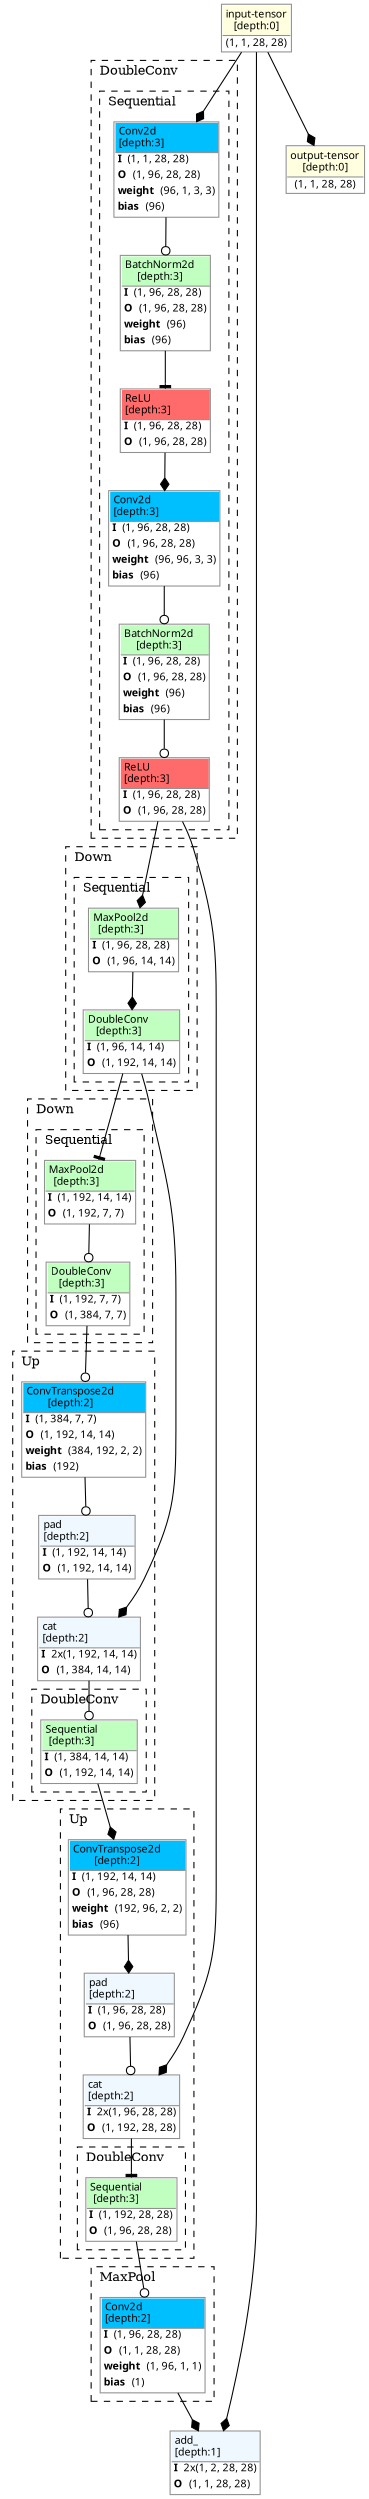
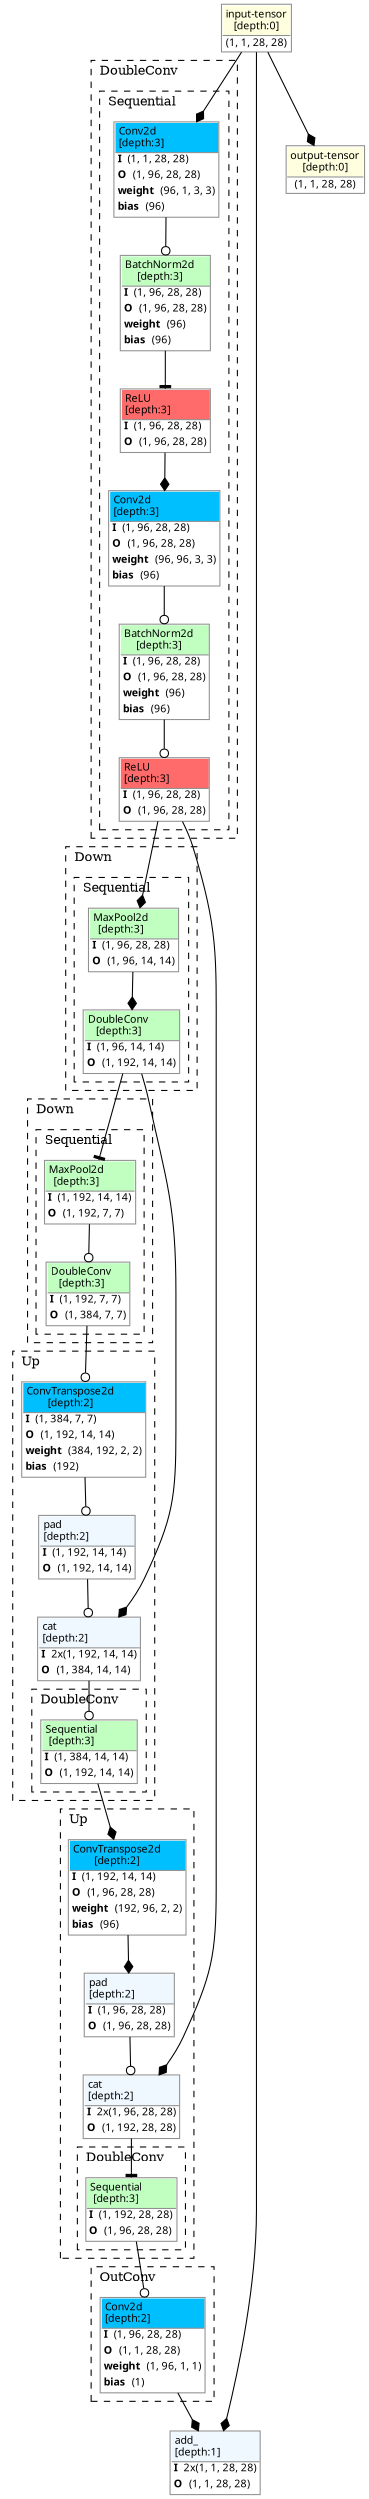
cluster "MaxPool": label "MaxPool" -> "OutConv"
node "add_": text "2x(1, 2, 28, 28)" -> "2x(1, 1, 28, 28)"
